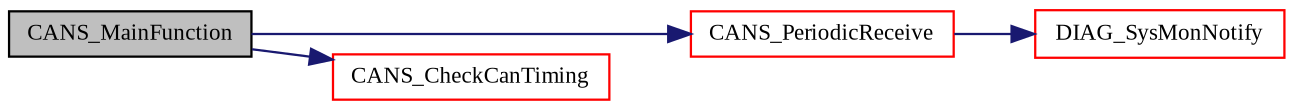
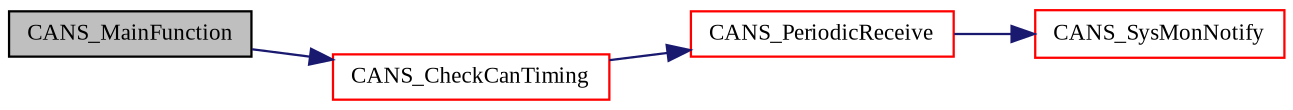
edge "CANS_MainFunction" -> "CANS_PeriodicReceive": now "CANS_CheckCanTiming" -> "CANS_PeriodicReceive"
node "DIAG_SysMonNotify": label "DIAG_SysMonNotify" -> "CANS_SysMonNotify"
